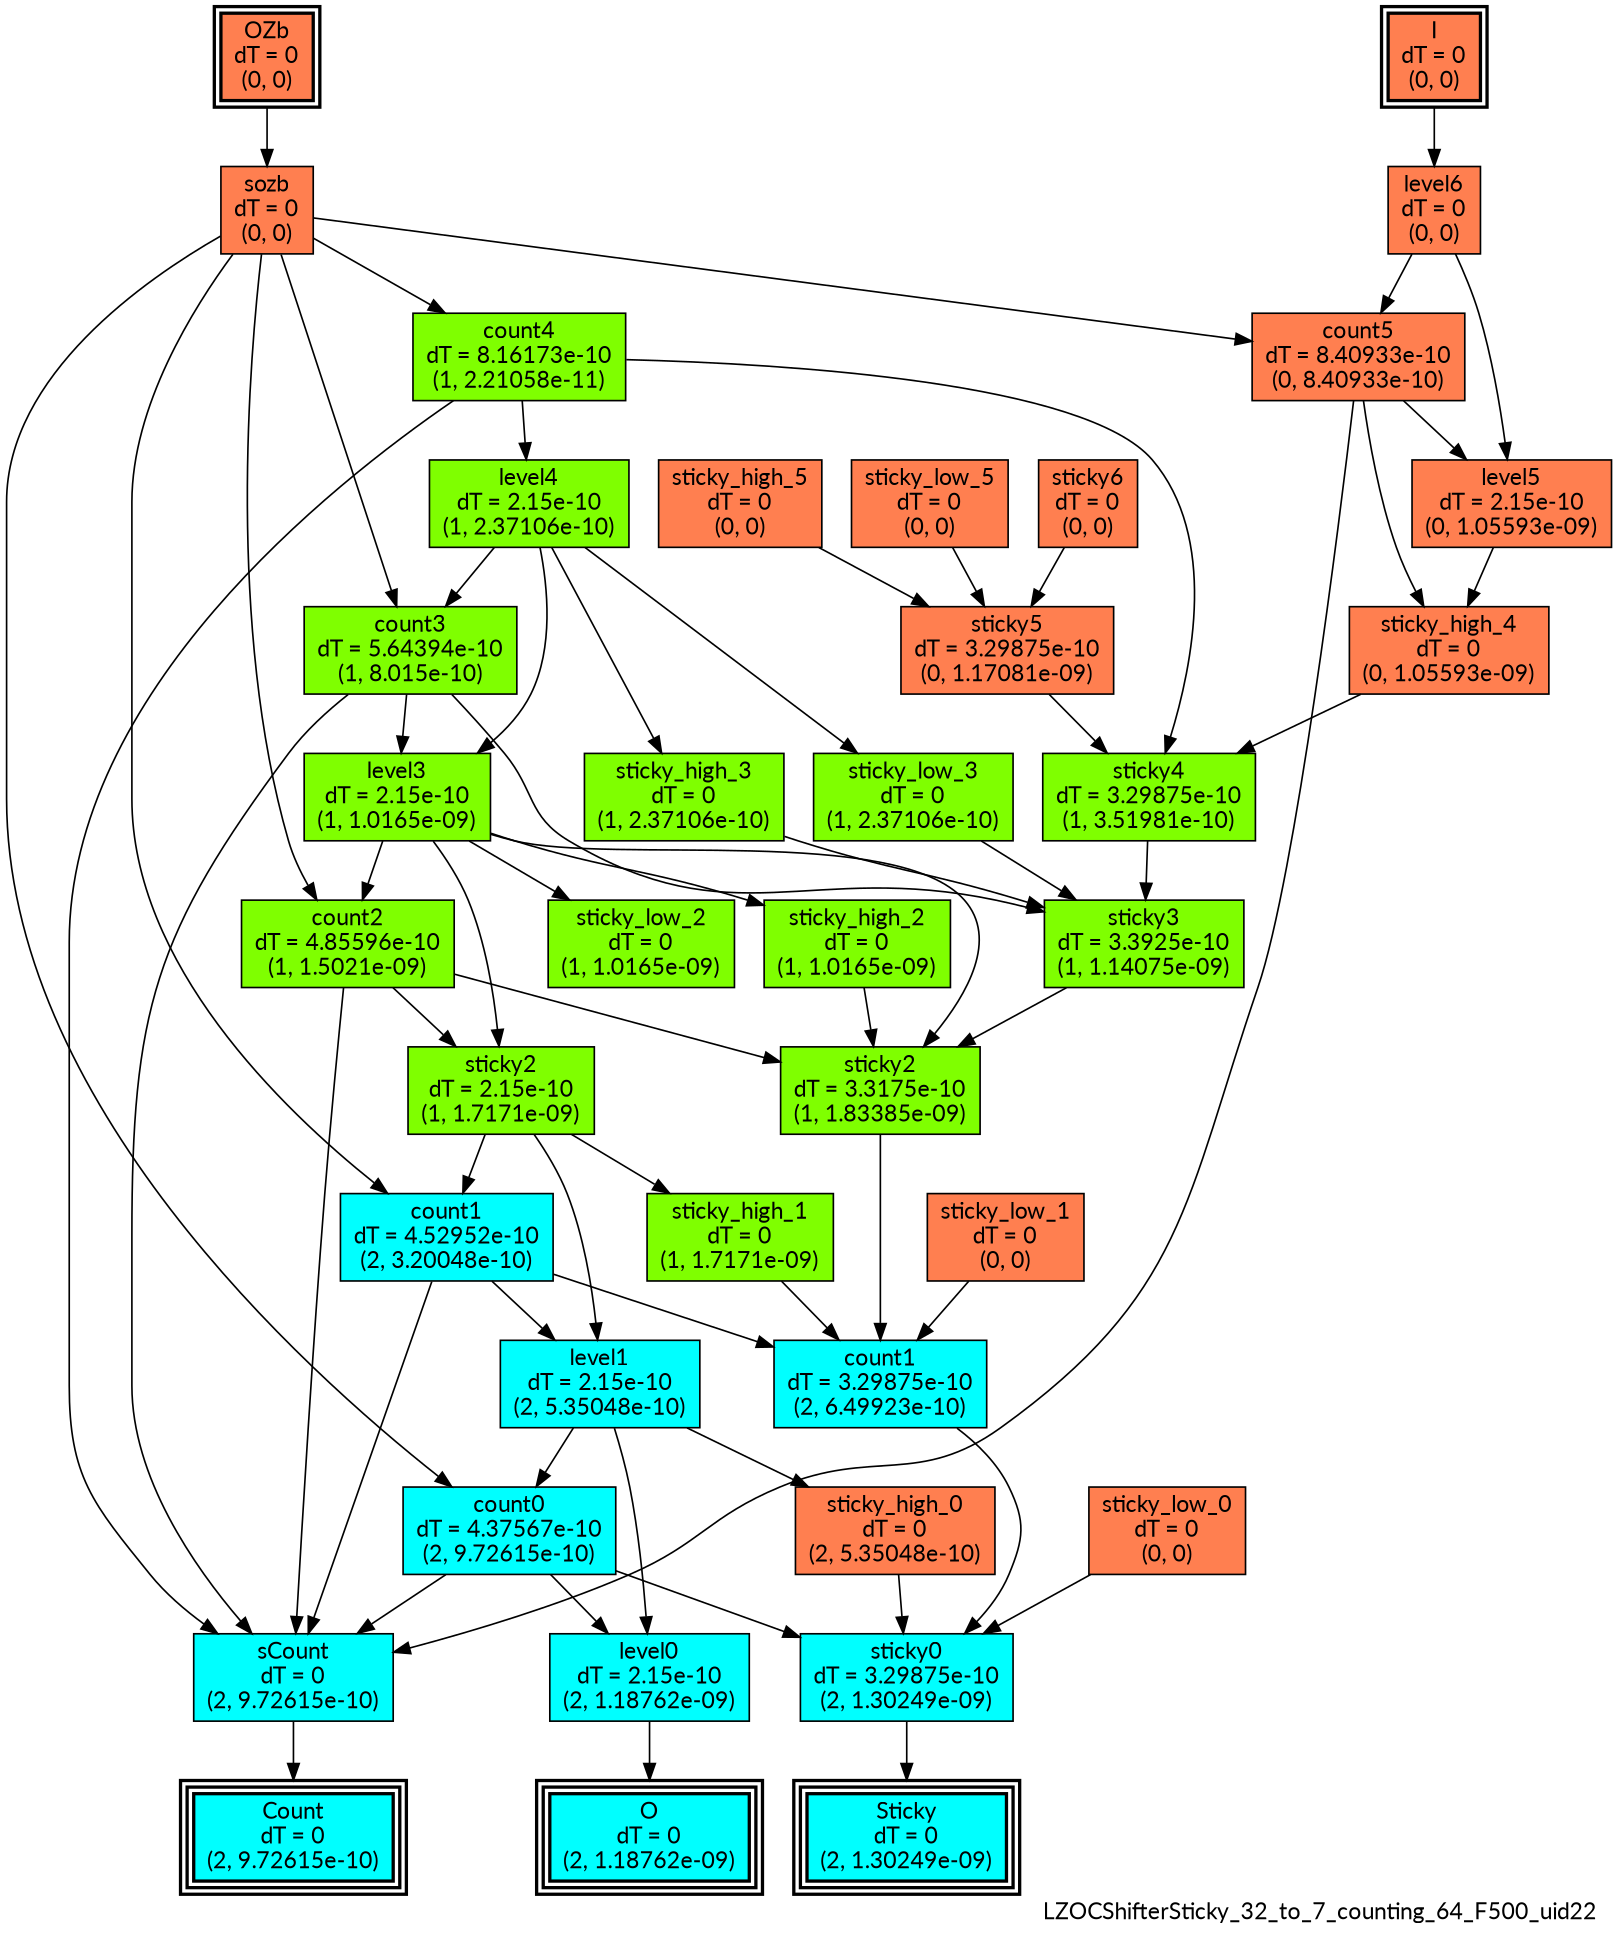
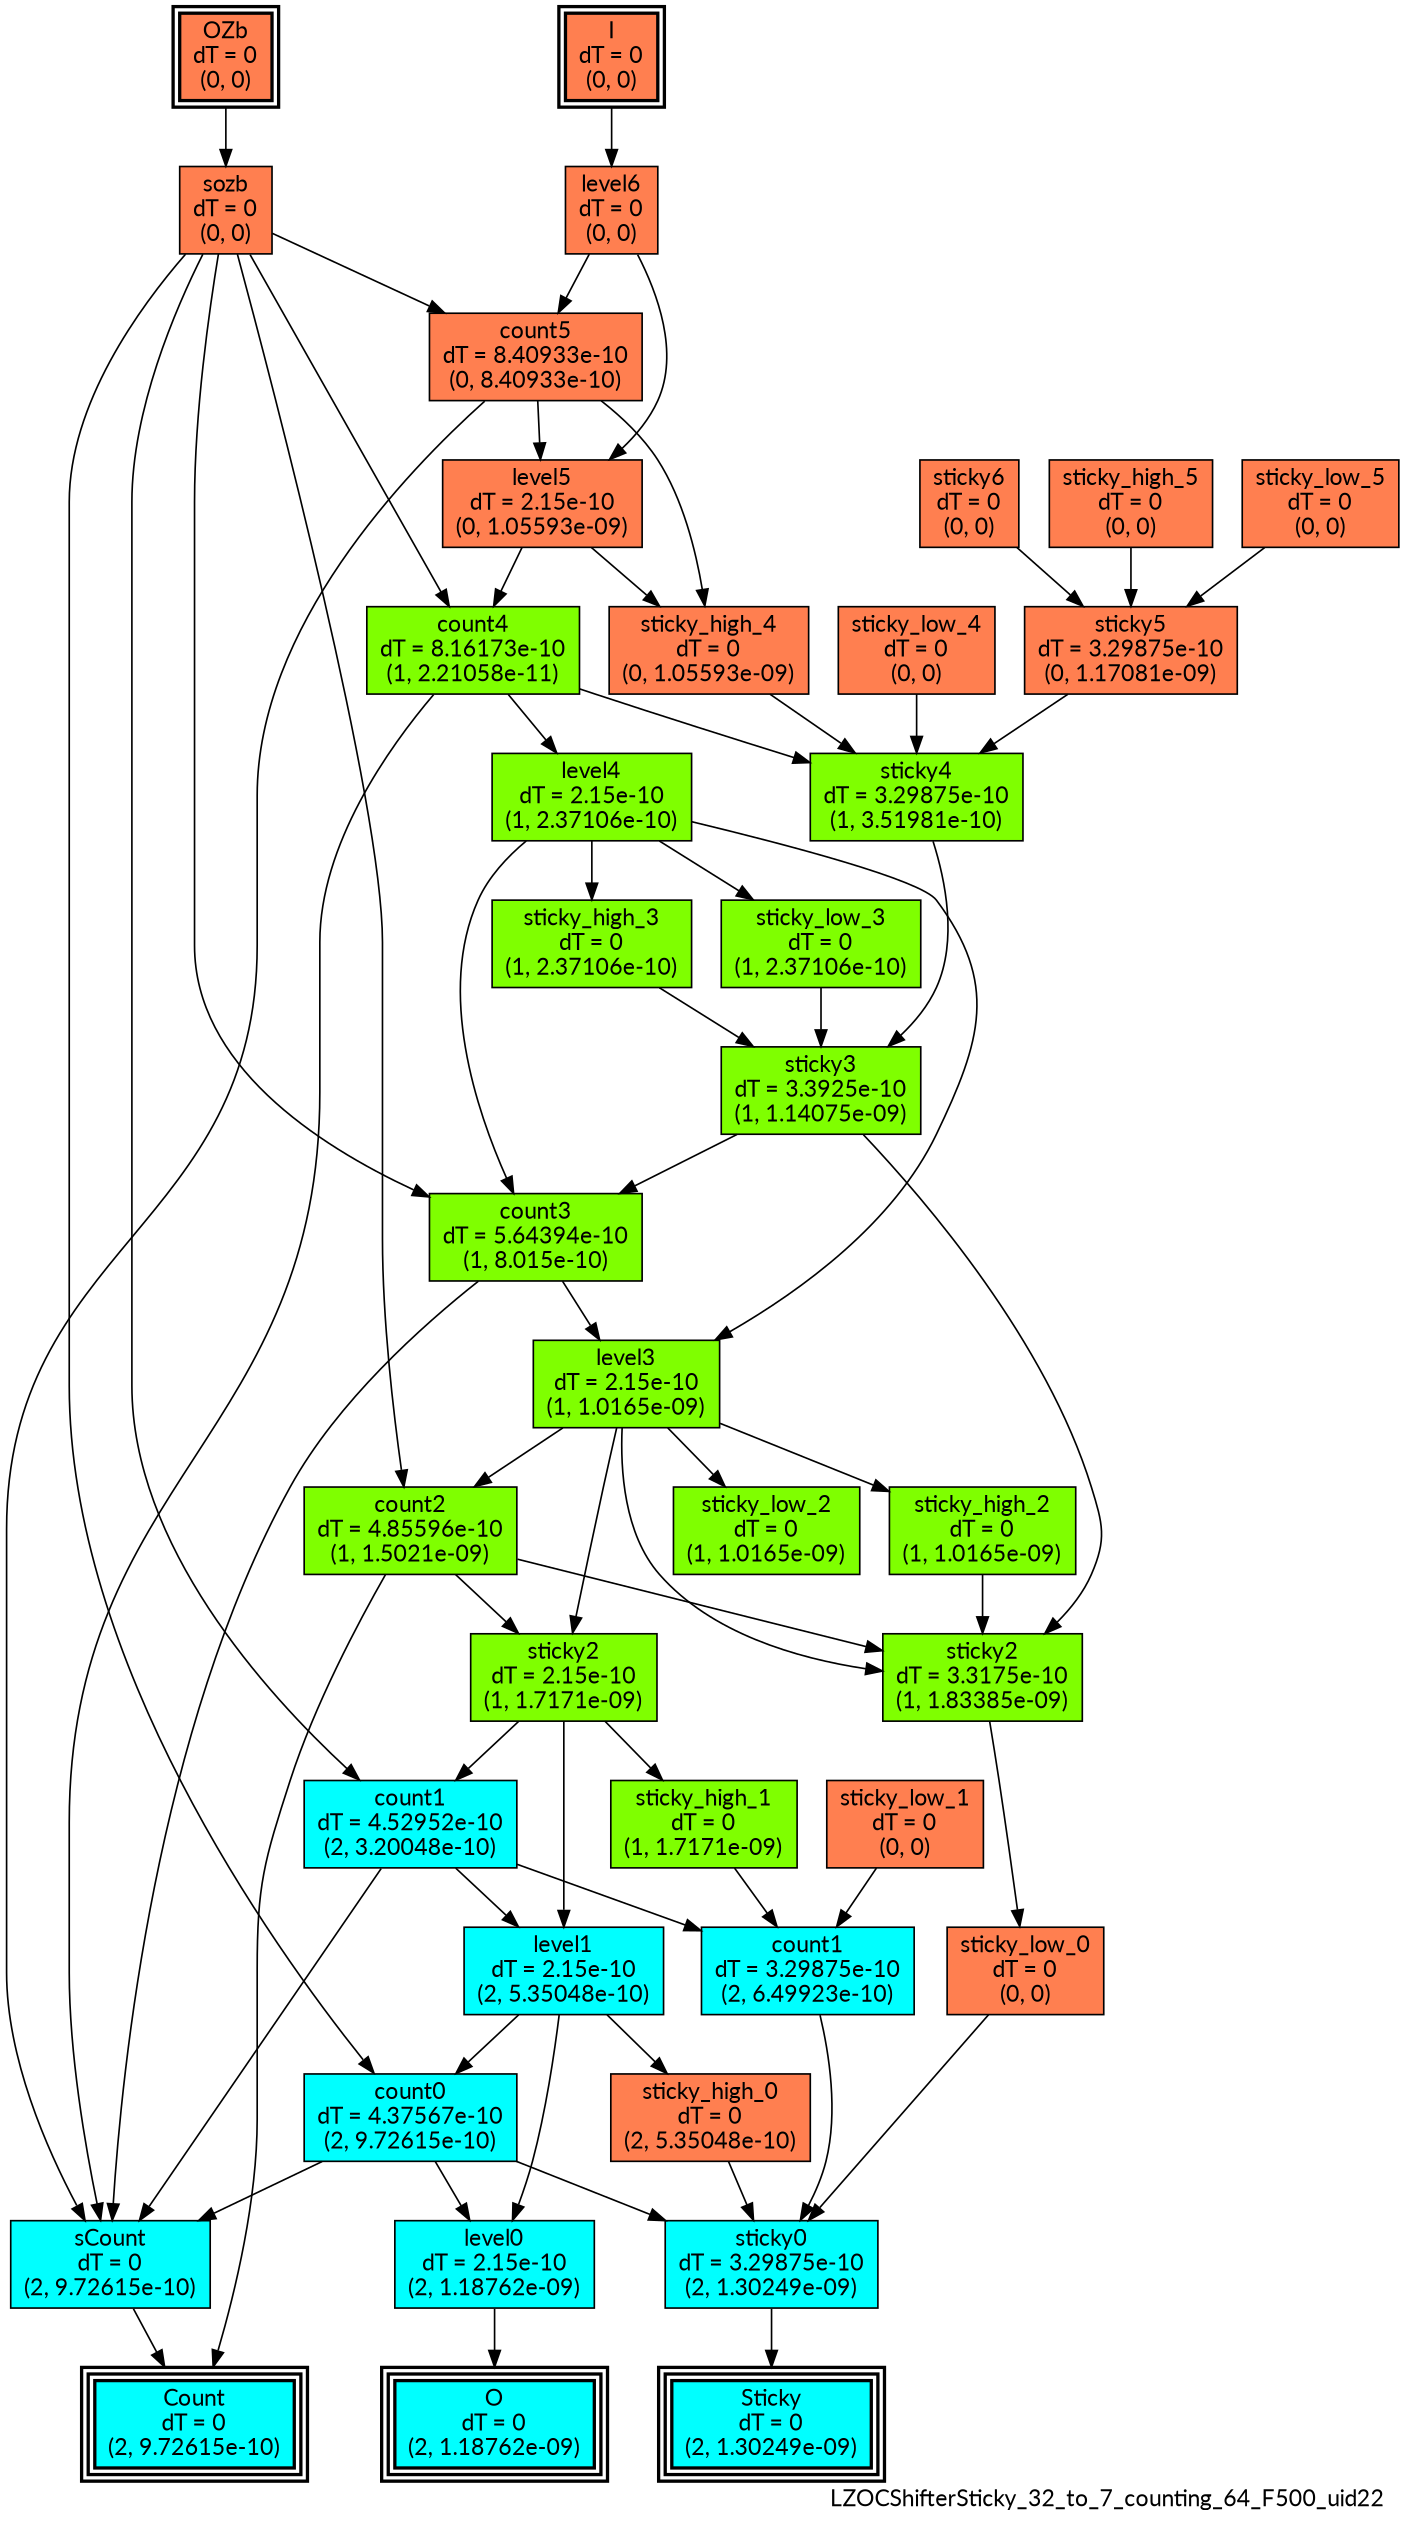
edge "level5 dT = 2.15e-10 (0, 1.05593e-09)" -> "count4 dT = 8.16173e-10 (1, 2.21058e-11)": added
node "sticky_low_4 dT = 0 (0, 0)": added
edge "count3 dT = 5.64394e-10 (1, 8.015e-10)" -> "sticky3 dT = 3.3925e-10 (1, 1.14075e-09)": reversed
edge "sticky2 dT = 3.3175e-10 (1, 1.83385e-09)" -> "count1 dT = 3.29875e-10 (2, 6.49923e-10)": now "sticky2 dT = 3.3175e-10 (1, 1.83385e-09)" -> "sticky_low_0 dT = 0 (0, 0)"
edge "count2 dT = 4.85596e-10 (1, 1.5021e-09)" -> "sCount dT = 0 (2, 9.72615e-10)": now "count2 dT = 4.85596e-10 (1, 1.5021e-09)" -> "Count dT = 0 (2, 9.72615e-10)"
